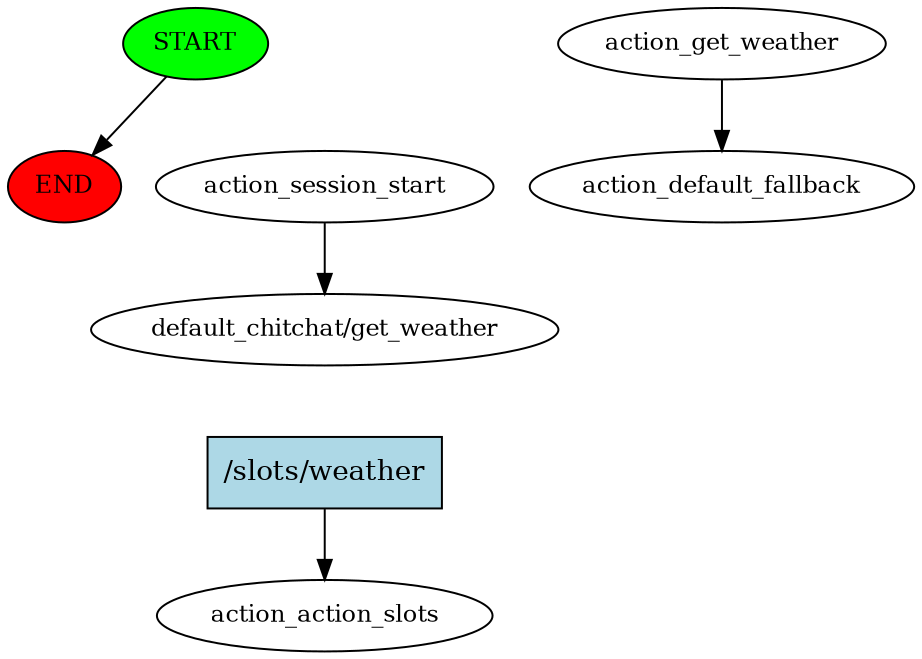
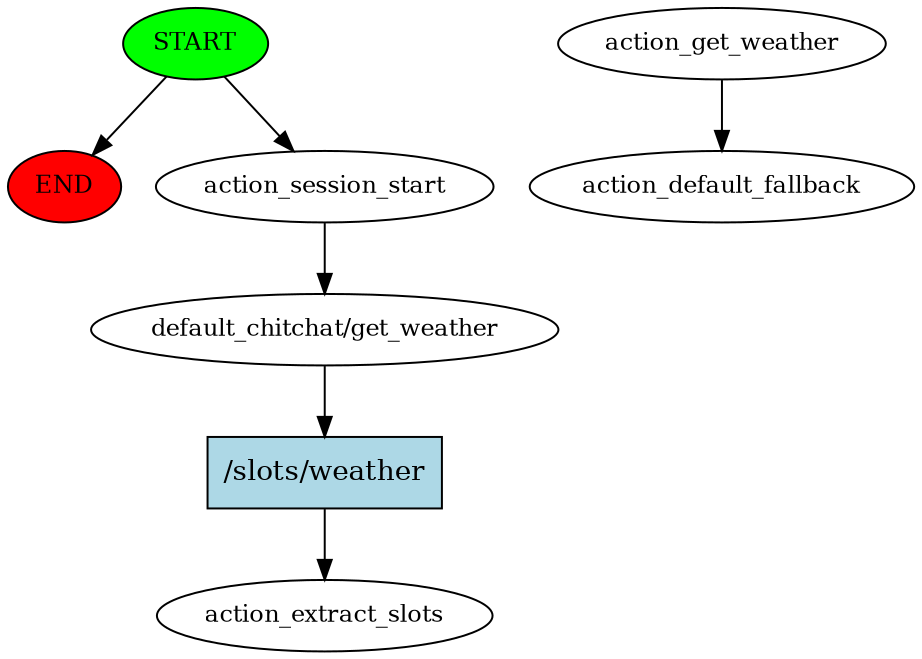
edge "START" -> "action_session_start": added
edge "default_chitchat/get_weather" -> "/slots/weather": added
node "action_action_slots": label "action_action_slots" -> "action_extract_slots"
